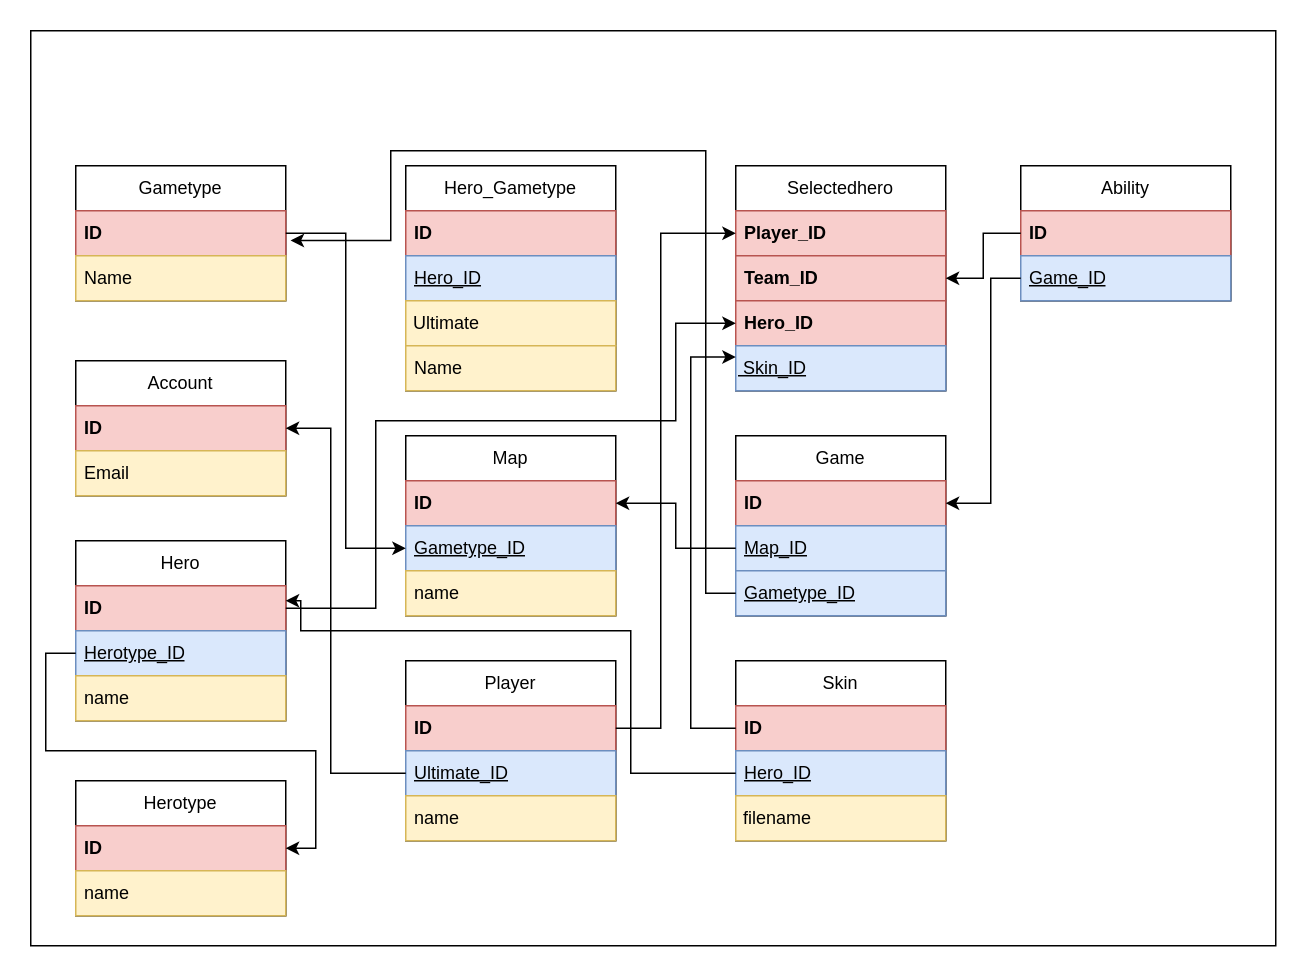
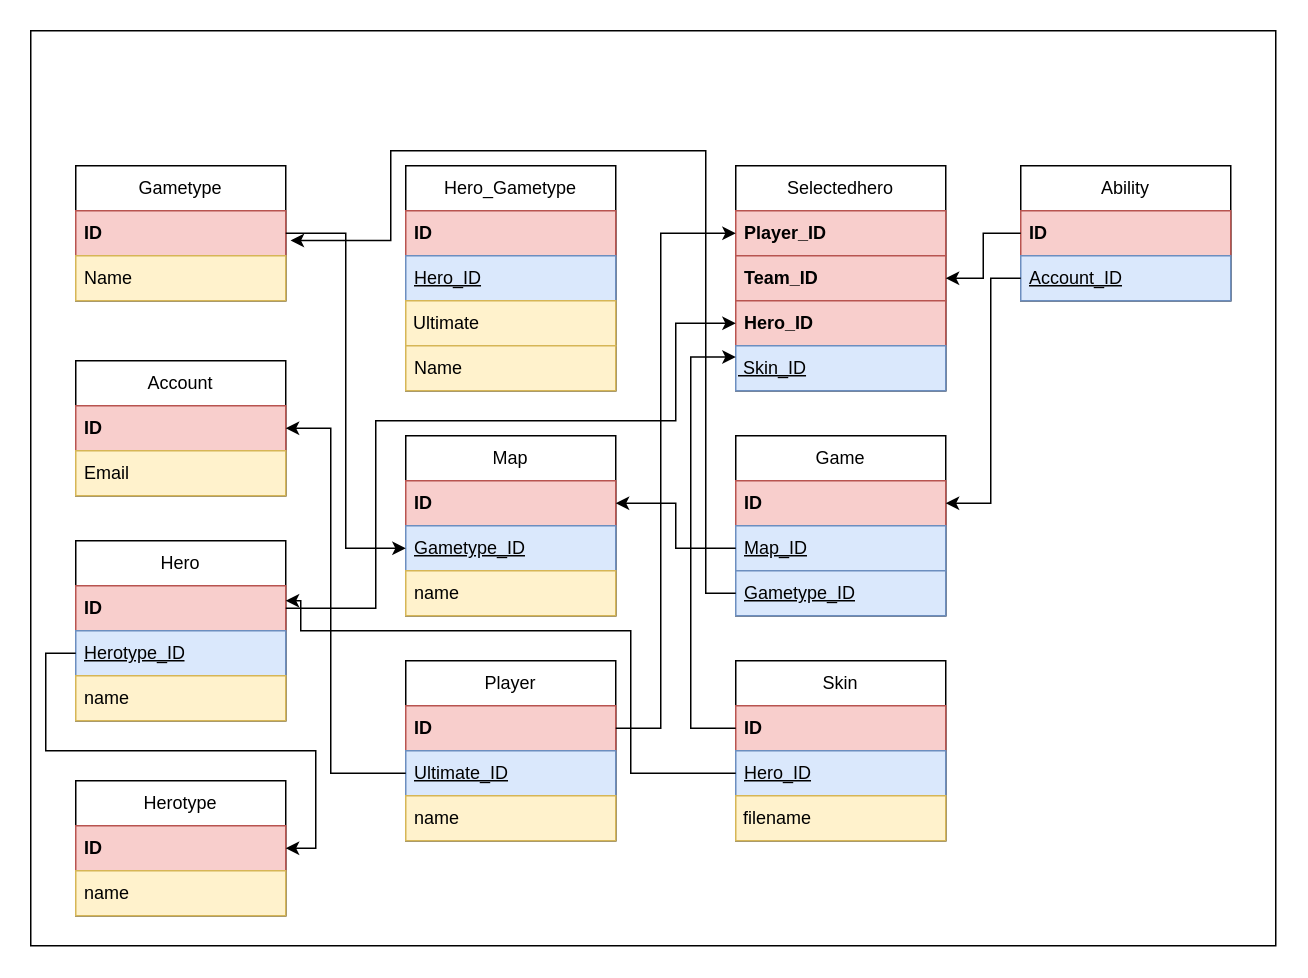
node "Game_ID": label "Game_ID" -> "Account_ID"
